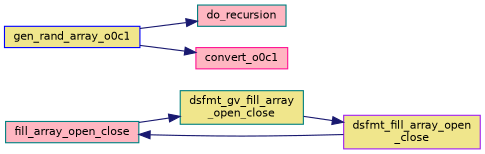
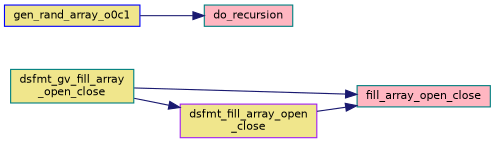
node "convert_o0c1": removed
edge "fill_array_open_close" -> "dsfmt_gv_fill_array _open_close": reversed
